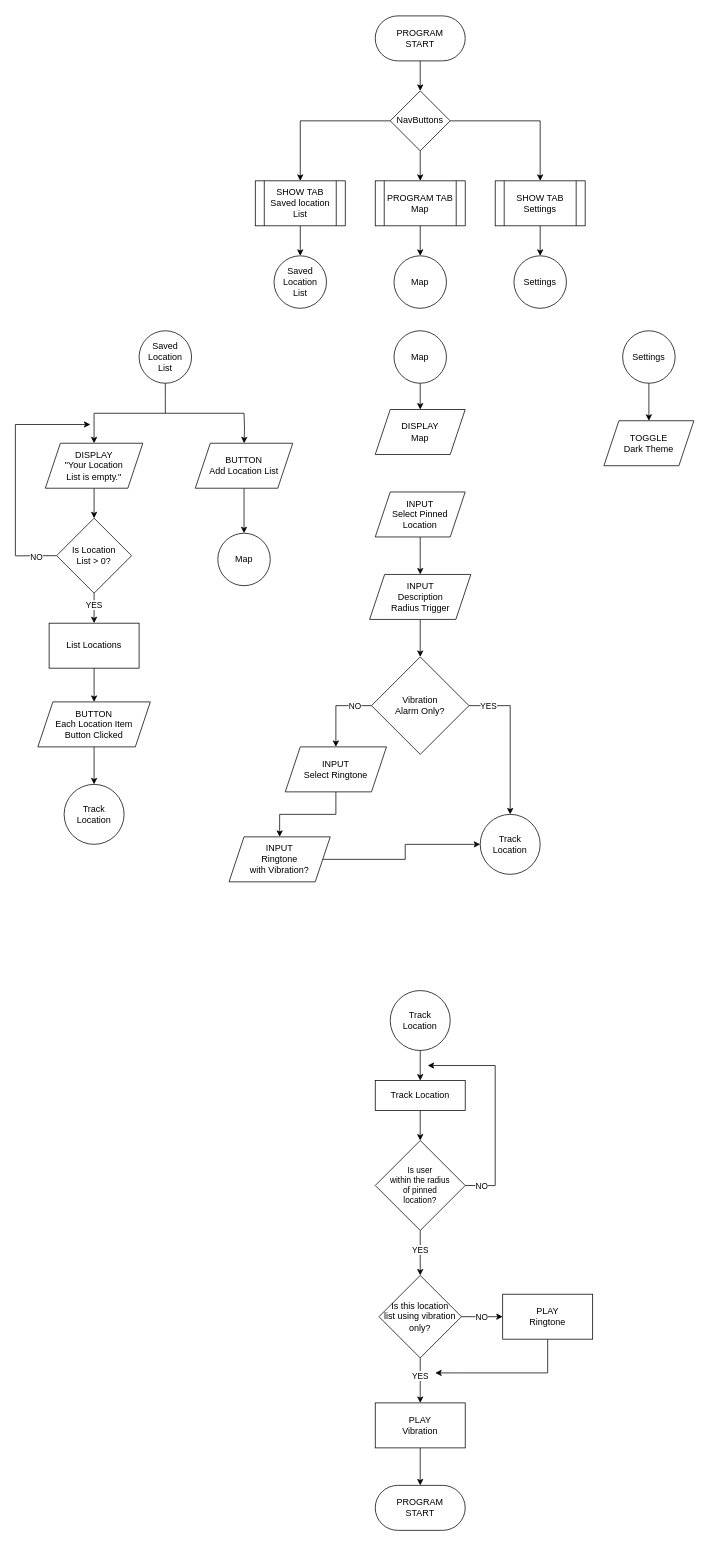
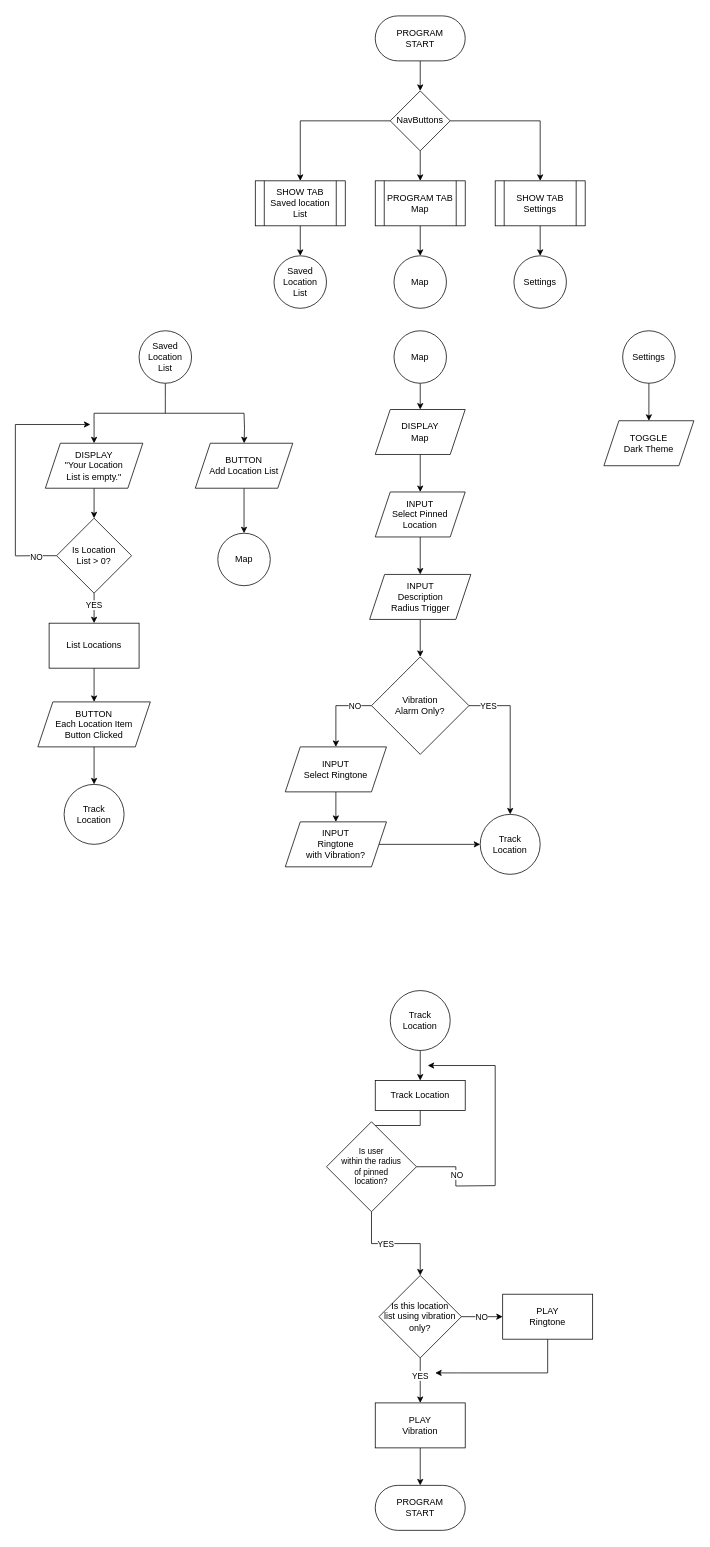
edge "DISPLAY Map" -> "INPUT Select Pinned Location": added
node "INPUT Ringtone with Vibration?": moved (280, 859) -> (336, 844)
node "Is user within the radius of pinned location?": moved (420, 1185) -> (372, 1167)
